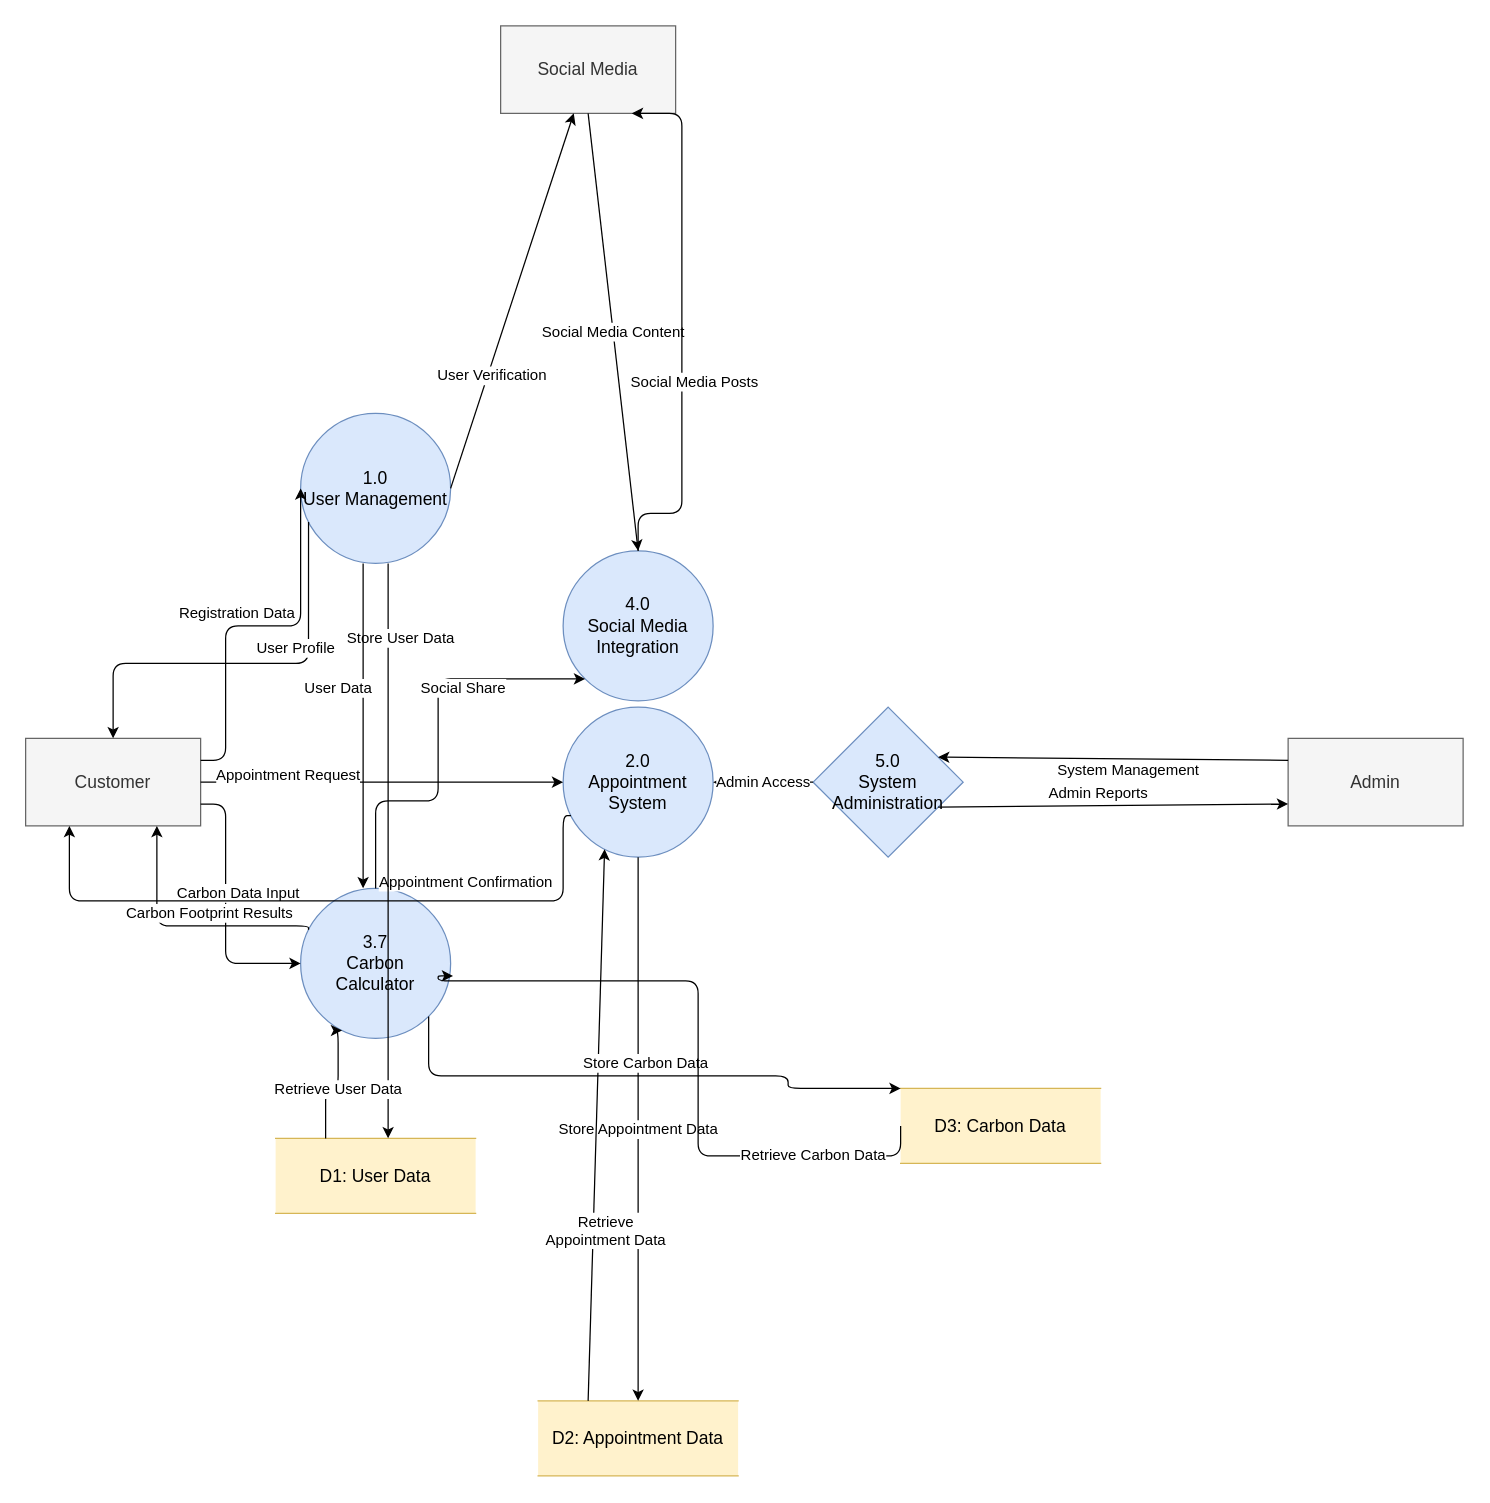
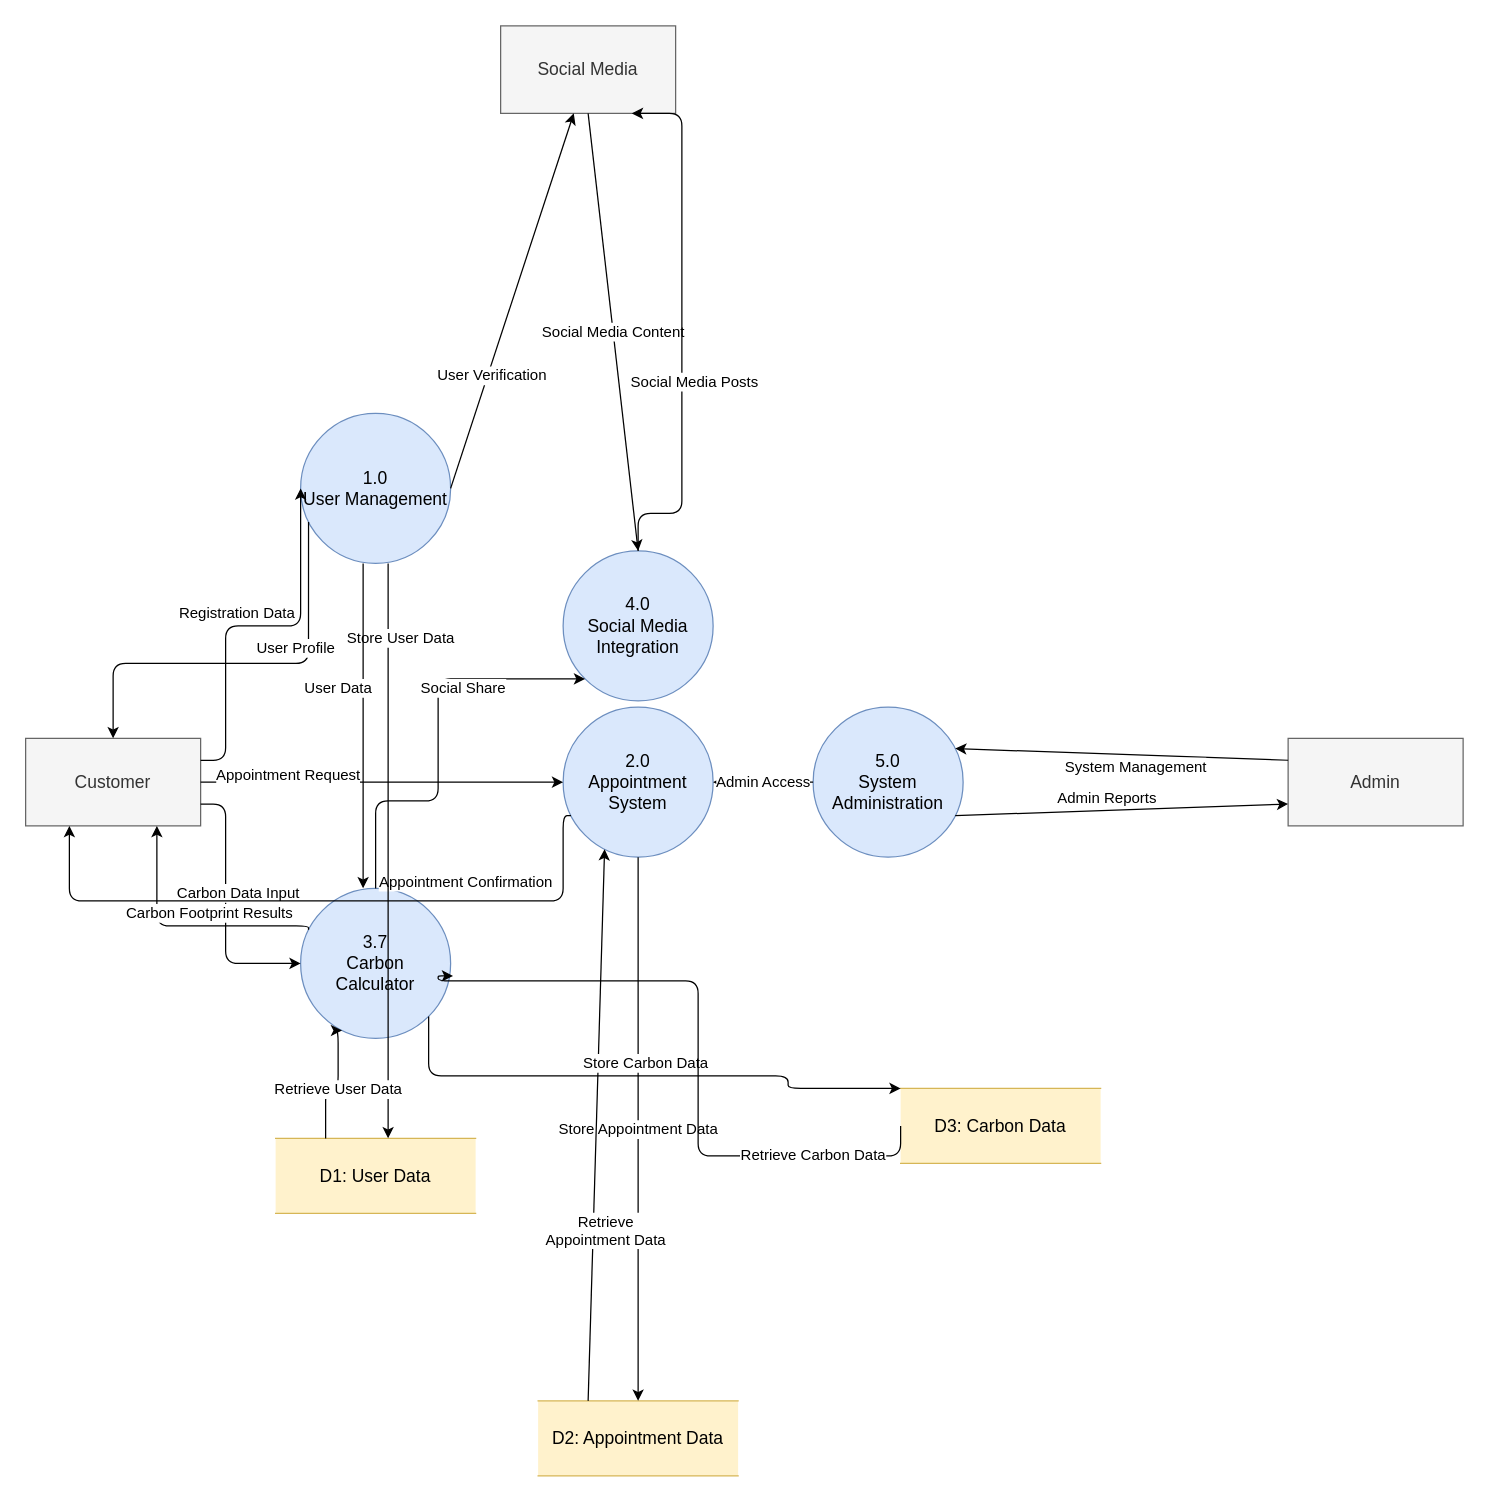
edge "5.0 System Administration" -> "2.0 Appointment System": arrowhead open -> classic
node "5.0 System Administration": shape diamond -> ellipse
